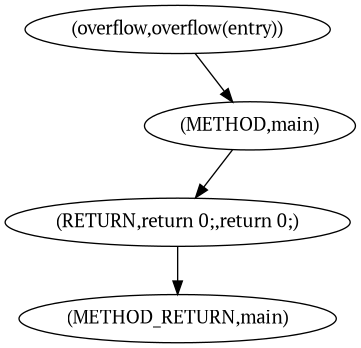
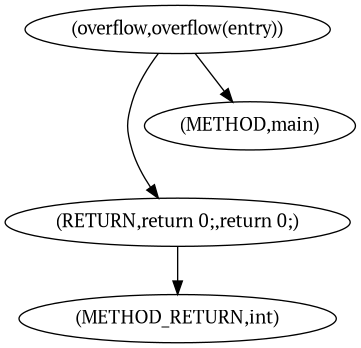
edge "(METHOD,main)" -> "(RETURN,return 0;,return 0;)": now "(overflow,overflow(entry))" -> "(RETURN,return 0;,return 0;)"
node "(METHOD_RETURN,main)": label "(METHOD_RETURN,main)" -> "(METHOD_RETURN,int)"
